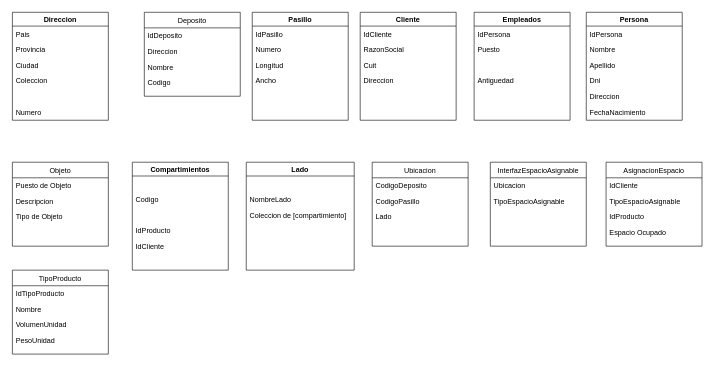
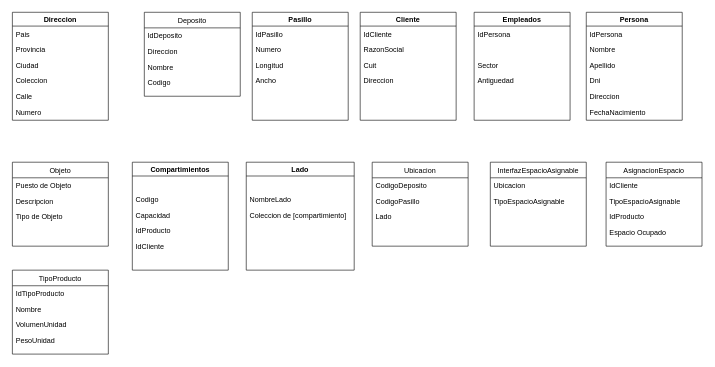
node "Puesto": removed
node "Sector": added
node "Calle": added
node "Capacidad": added
